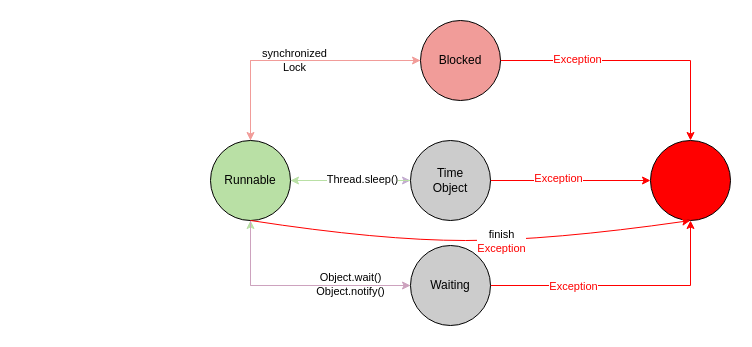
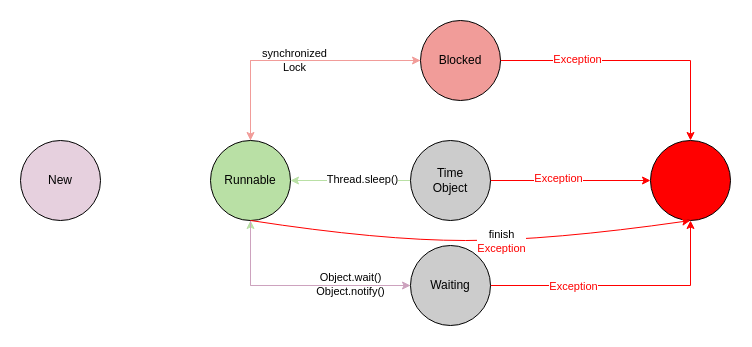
node "New": added
edge "Runnable" -> "Time Object": removed
